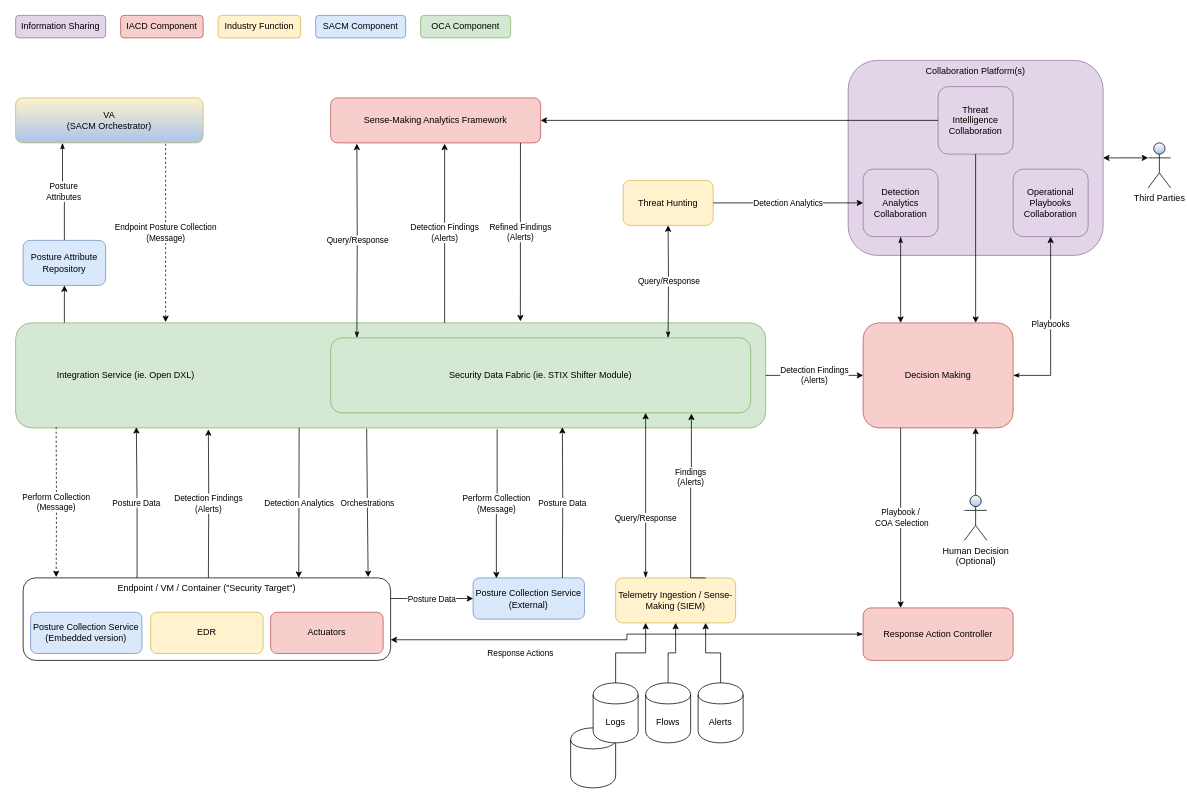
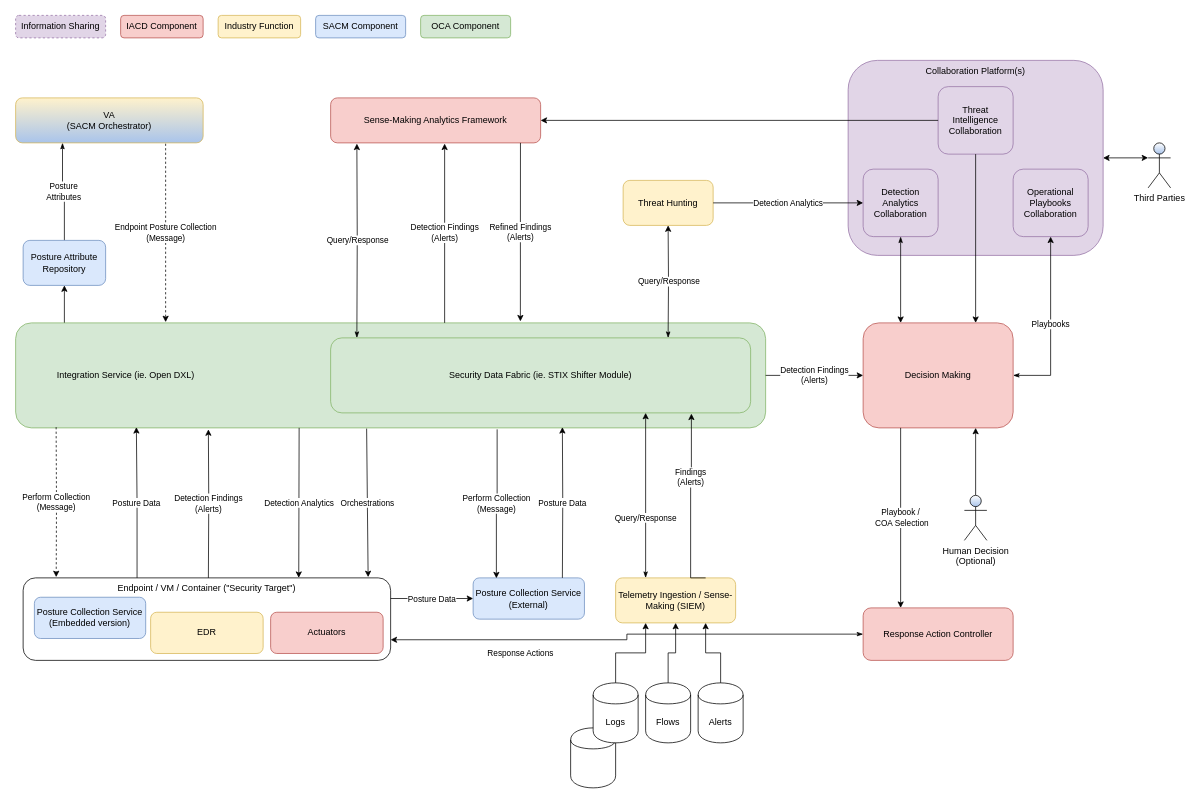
node "Information Sharing": style solid -> dashed
node "Posture Collection Service (Embedded version)": moved (86, 633) -> (90, 618)
